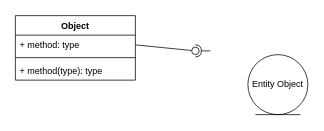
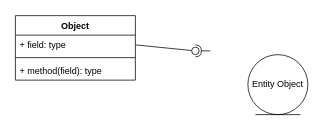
node "+ method: type": label "+ method: type" -> "+ field: type"
node "+ method(type): type": label "+ method(type): type" -> "+ method(field): type"
